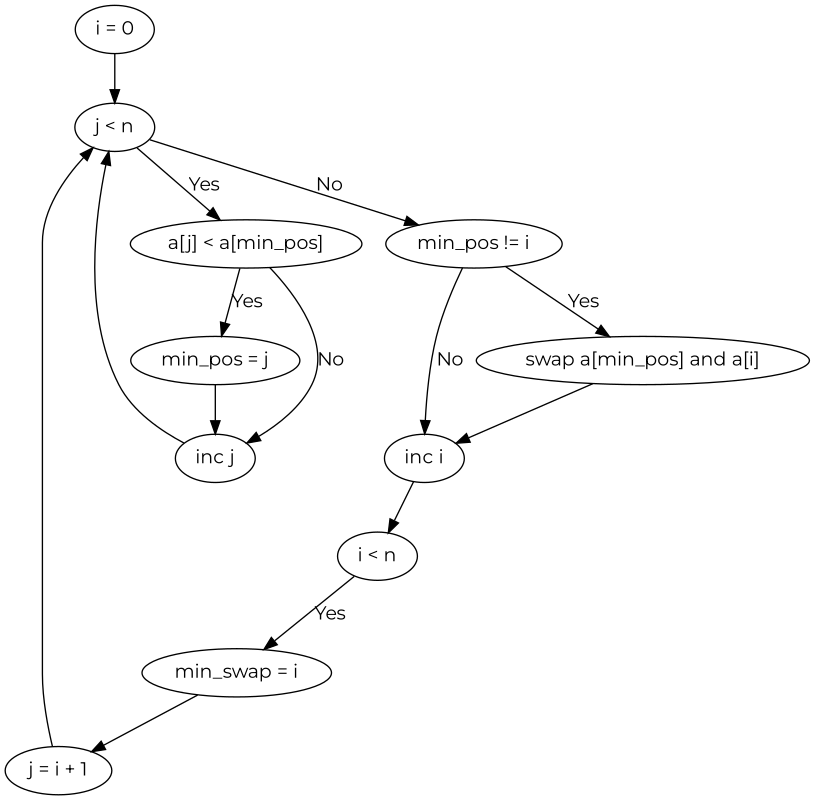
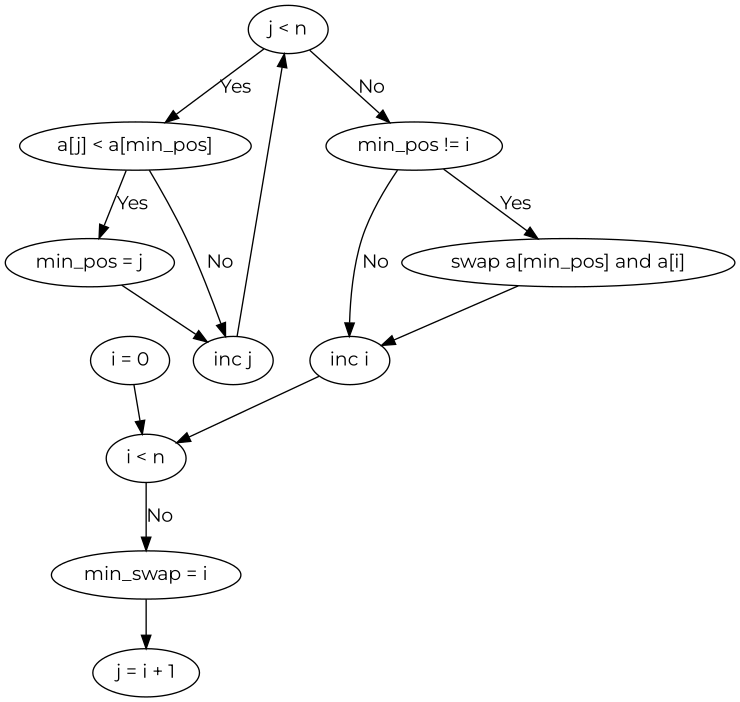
edge "i = 0" -> "j < n": now "i = 0" -> "i < n"
edge "j = i + 1" -> "j < n": removed
edge "i < n" -> "min_swap = i": label "Yes" -> "No"
